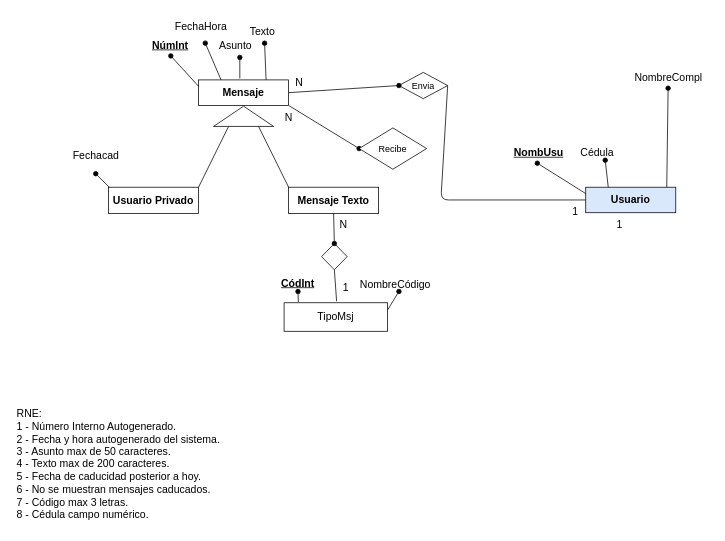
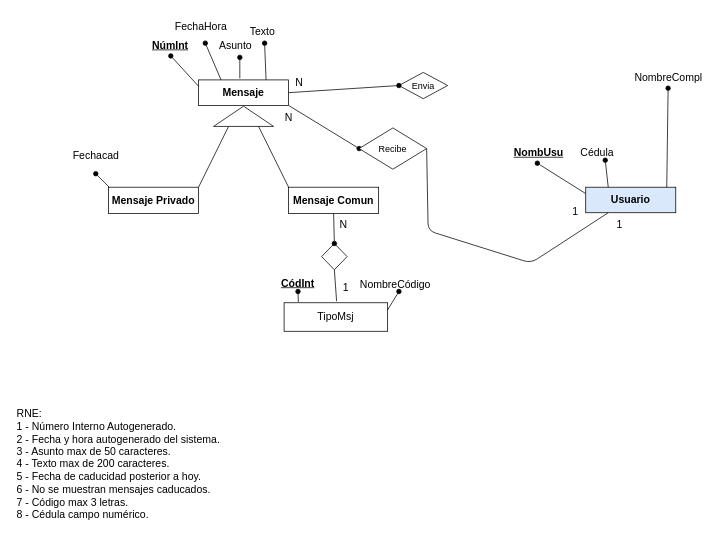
edge "Envia" -- "Usuario": removed
node "Usuario Privado": label "Usuario Privado" -> "Mensaje Privado"
node "Mensaje Texto": label "Mensaje Texto" -> "Mensaje Comun"
edge "Recibe" -- "Usuario": added
